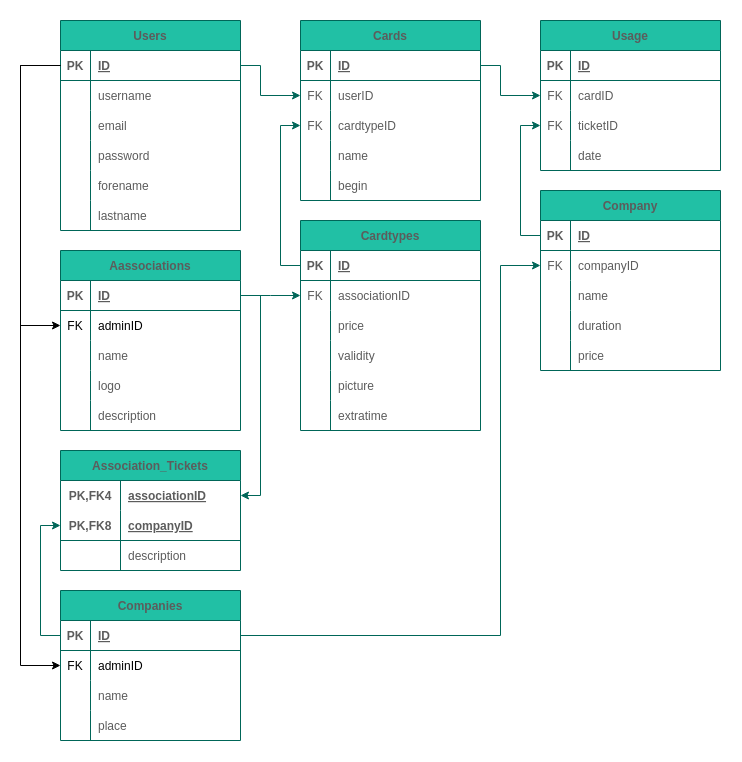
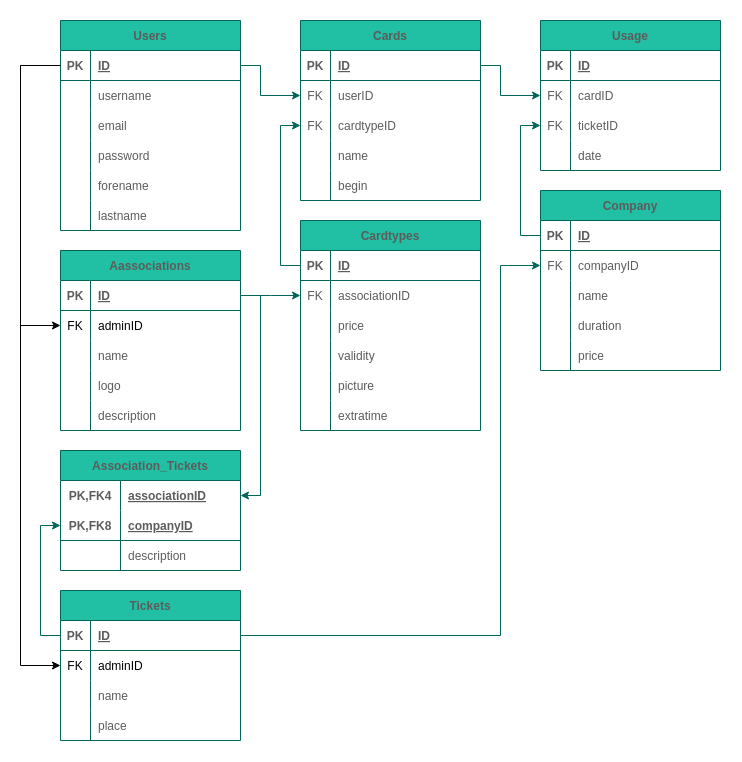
node "Companies": label "Companies" -> "Tickets"
